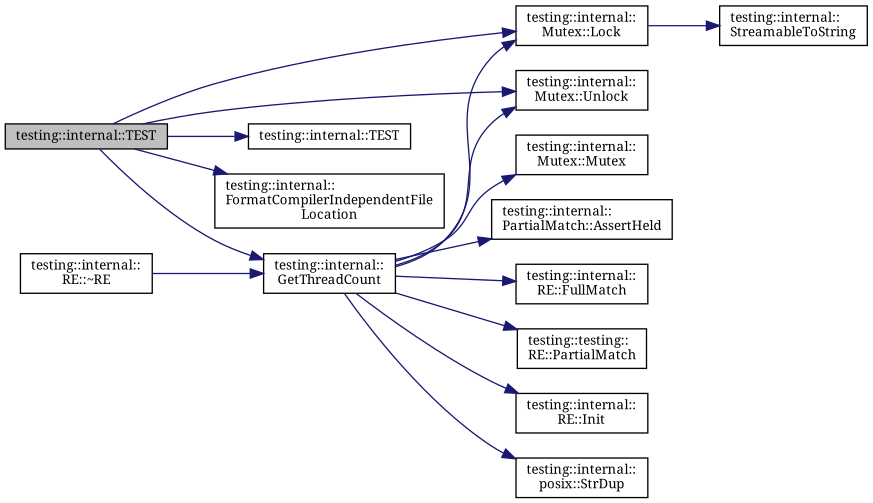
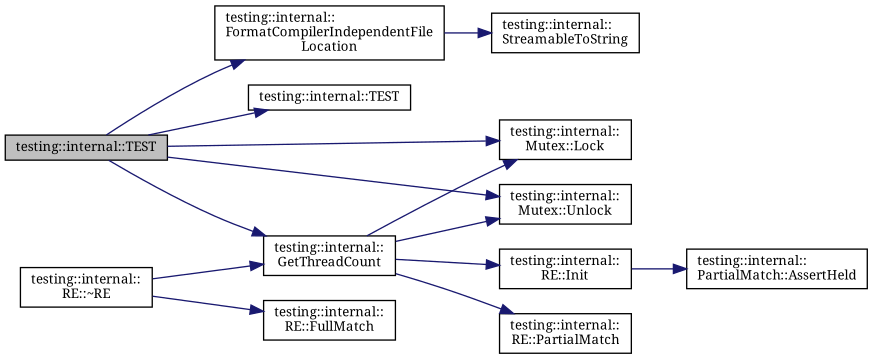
edge "testing::internal:: Mutex::Lock" -> "testing::internal:: StreamableToString": now "testing::internal:: FormatCompilerIndependentFile Location" -> "testing::internal:: StreamableToString"
node "testing::internal:: Mutex::Mutex": removed
edge "testing::internal:: GetThreadCount" -> "testing::internal:: PartialMatch::AssertHeld": now "testing::internal:: RE::Init" -> "testing::internal:: PartialMatch::AssertHeld"
edge "testing::internal:: GetThreadCount" -> "testing::internal:: RE::FullMatch": now "testing::internal:: RE::~RE" -> "testing::internal:: RE::FullMatch"
node "testing::testing:: RE::PartialMatch": label "testing::testing:: RE::PartialMatch" -> "testing::internal:: RE::PartialMatch"
node "testing::internal:: posix::StrDup": removed
